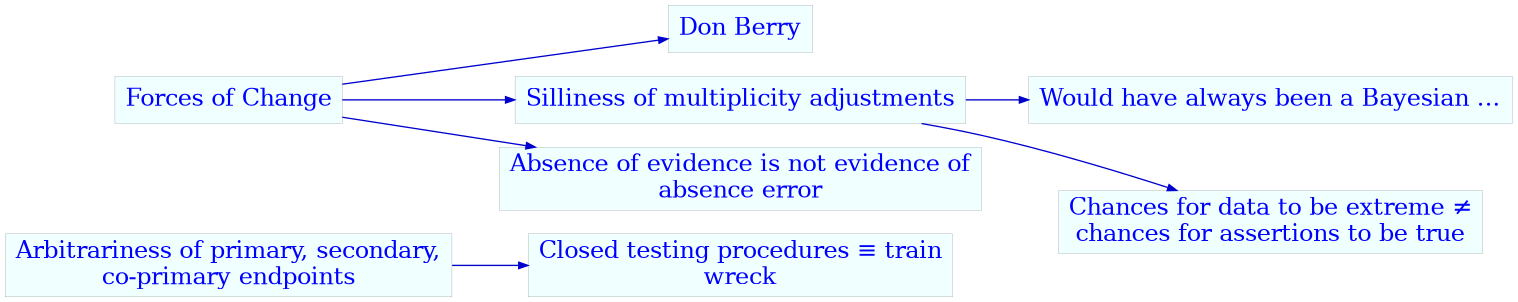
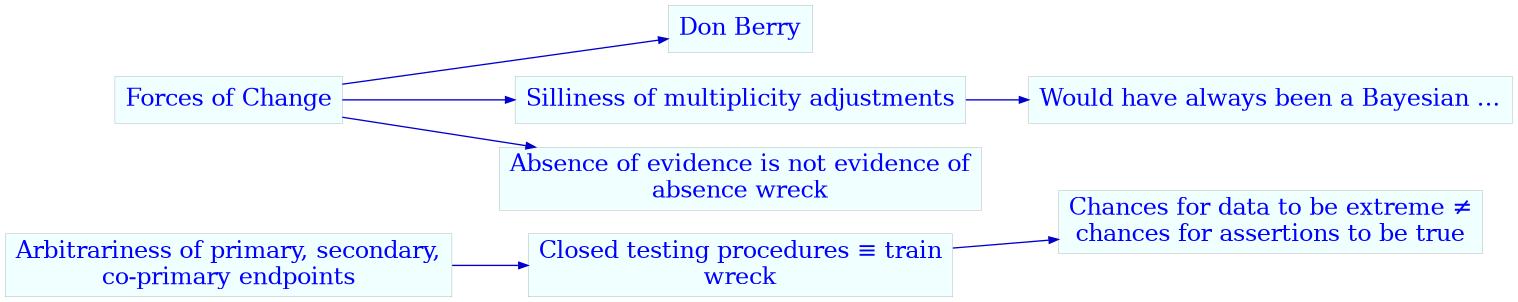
edge "Silliness of multiplicity adjustments" -> "Chances for data to be extreme ≠": now "Closed testing procedures ≡ train" -> "Chances for data to be extreme ≠"
node "Absence of evidence is not evidence of": text "absence error" -> "absence wreck"
